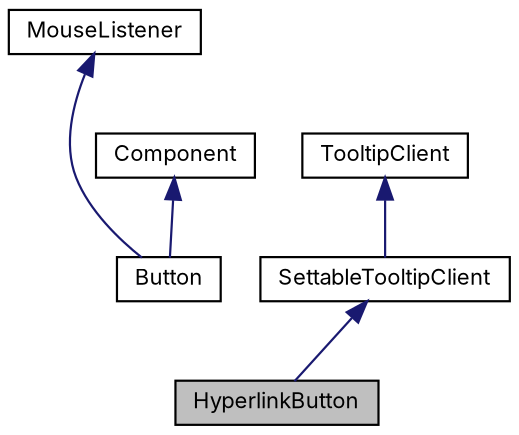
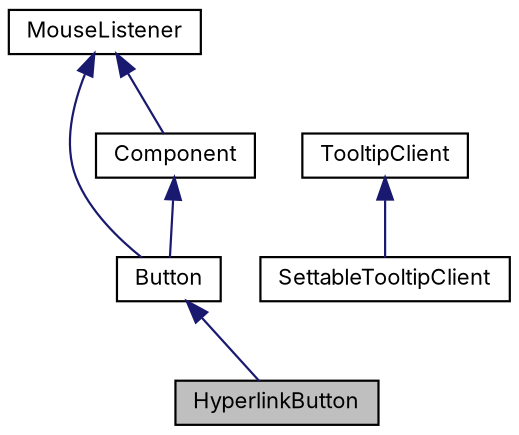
edge "Component" -> "MouseListener": added
edge "HyperlinkButton" -> "SettableTooltipClient": now "HyperlinkButton" -> "Button"
